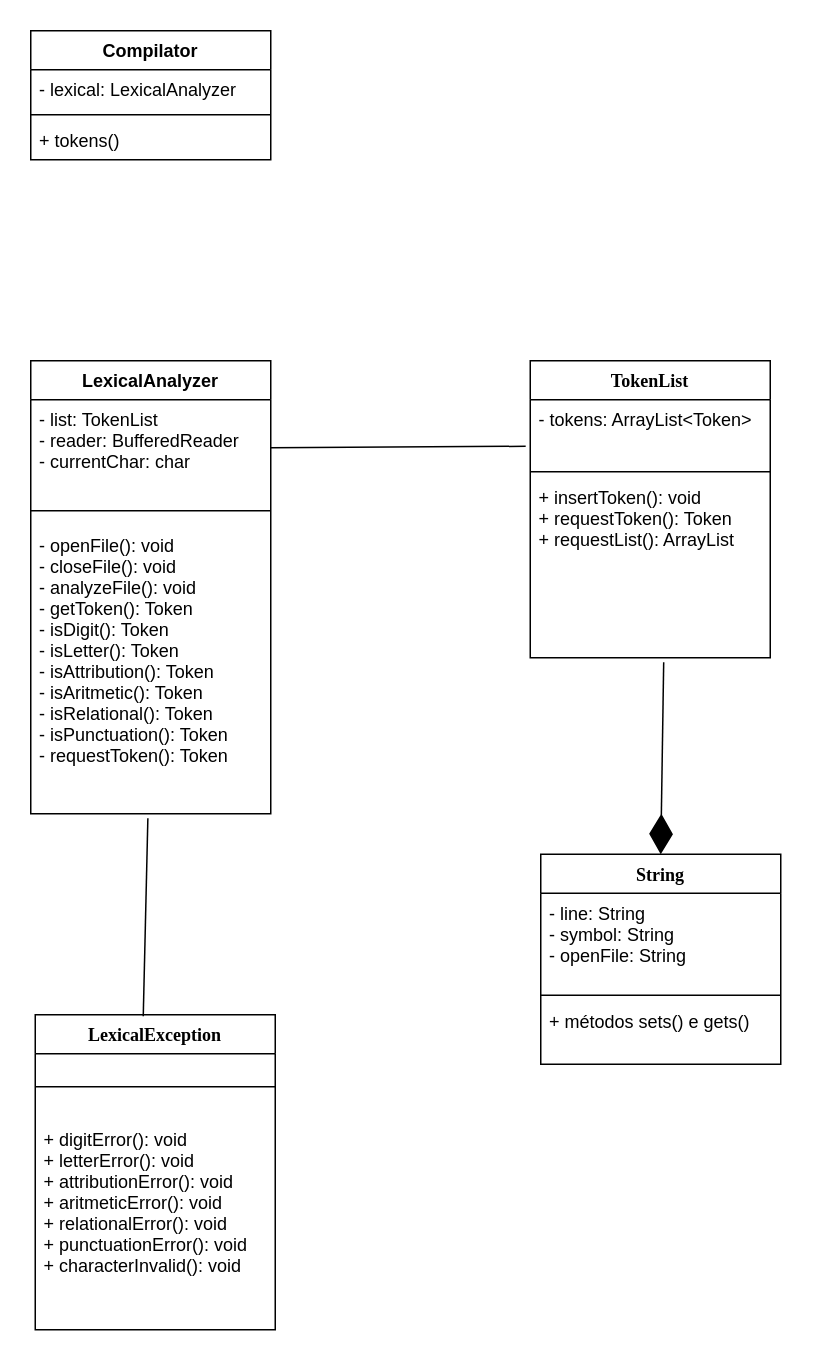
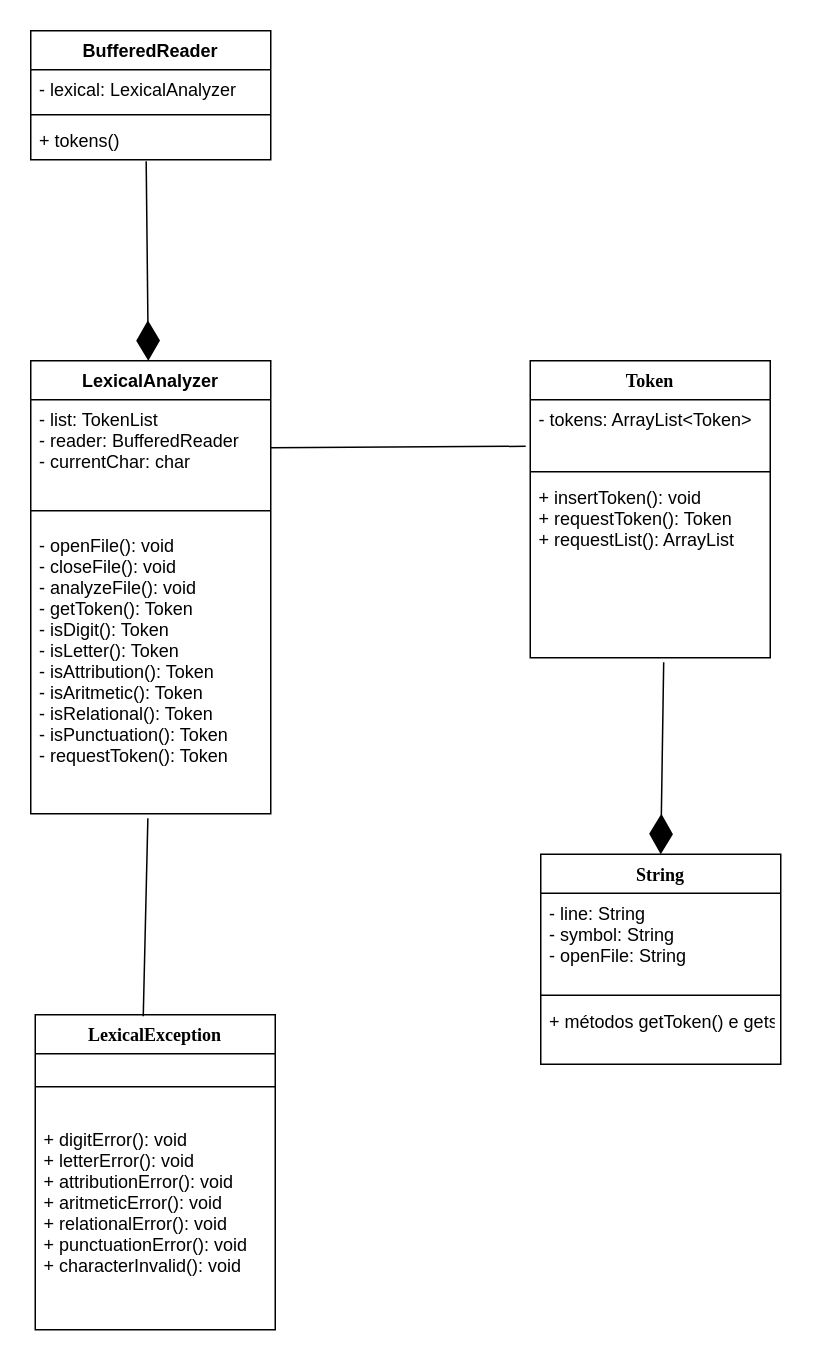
node "Compilator": label "Compilator" -> "BufferedReader"
edge "+ tokens()" -> "LexicalAnalyzer": added
node "TokenList": label "TokenList" -> "Token"
node "+ métodos sets() e gets()": label "+ métodos sets() e gets()" -> "+ métodos getToken() e gets()"
